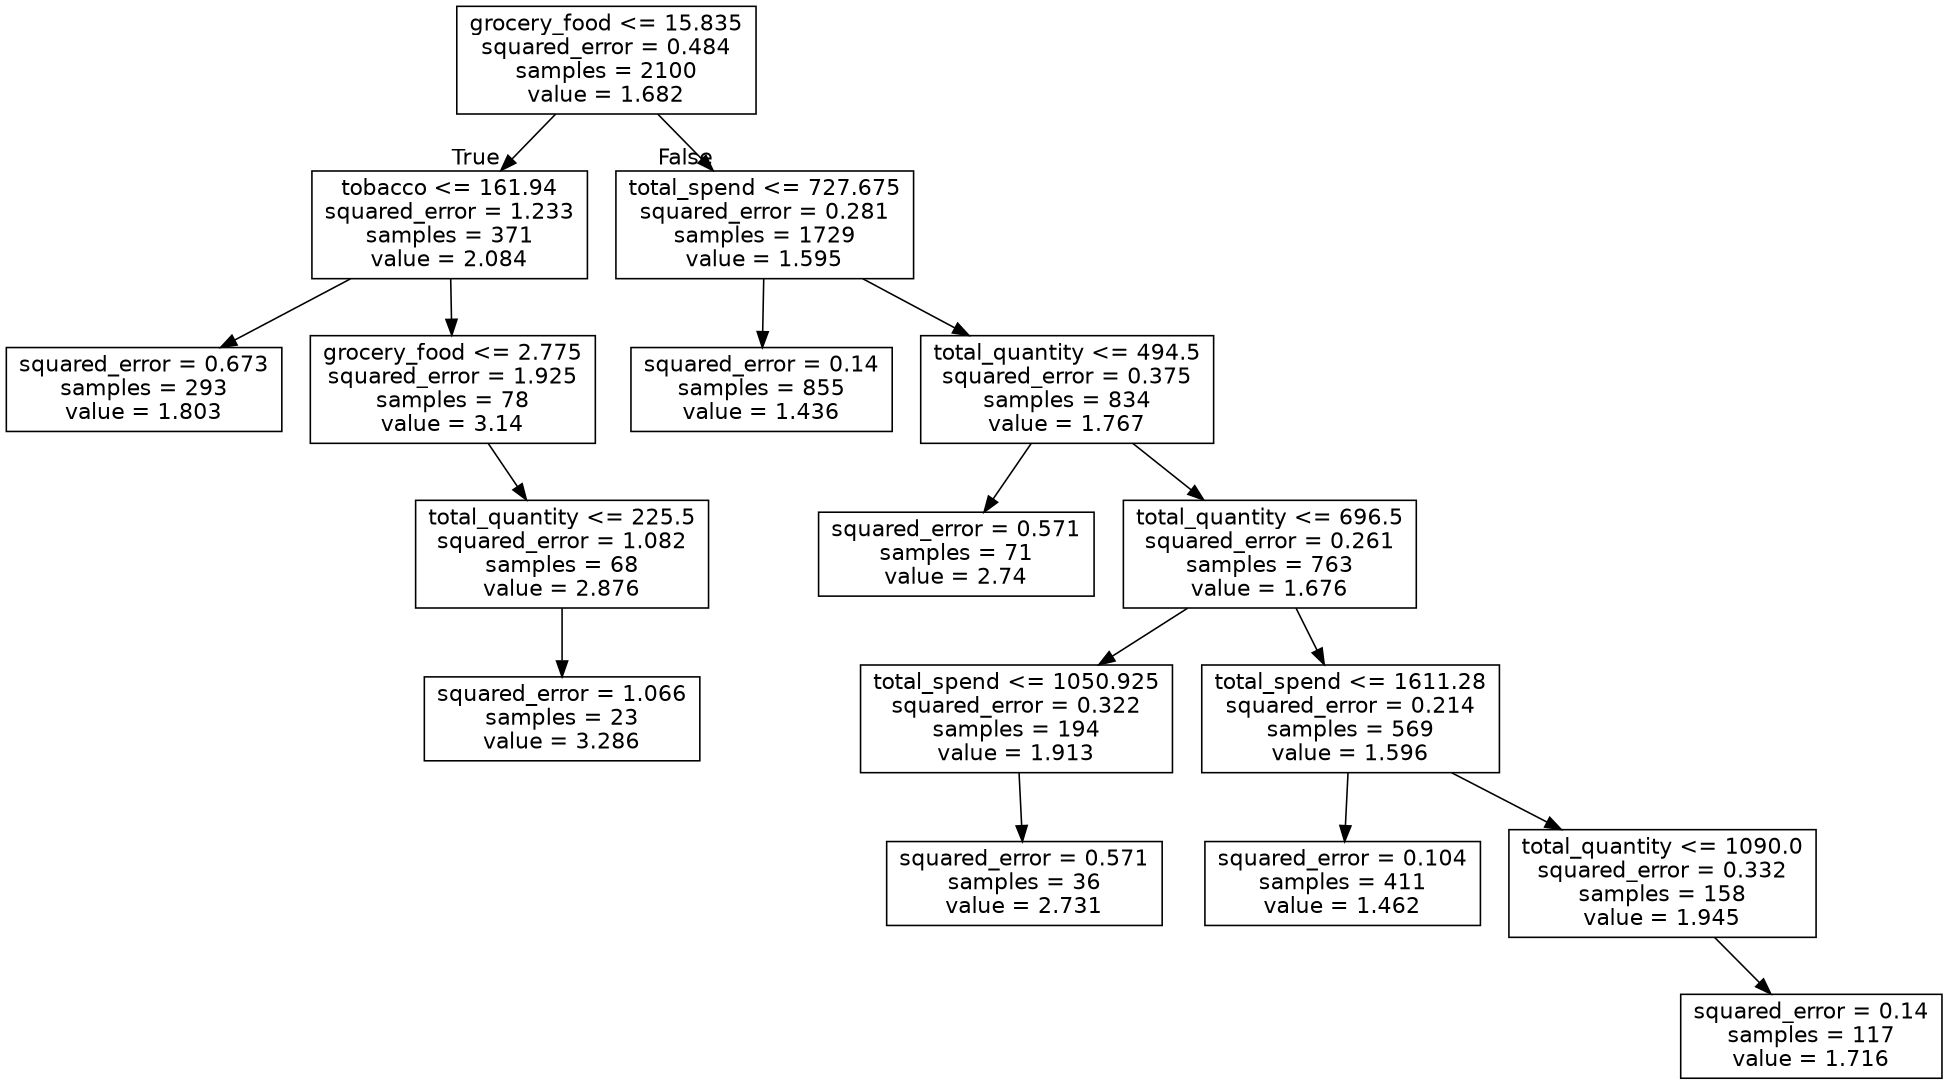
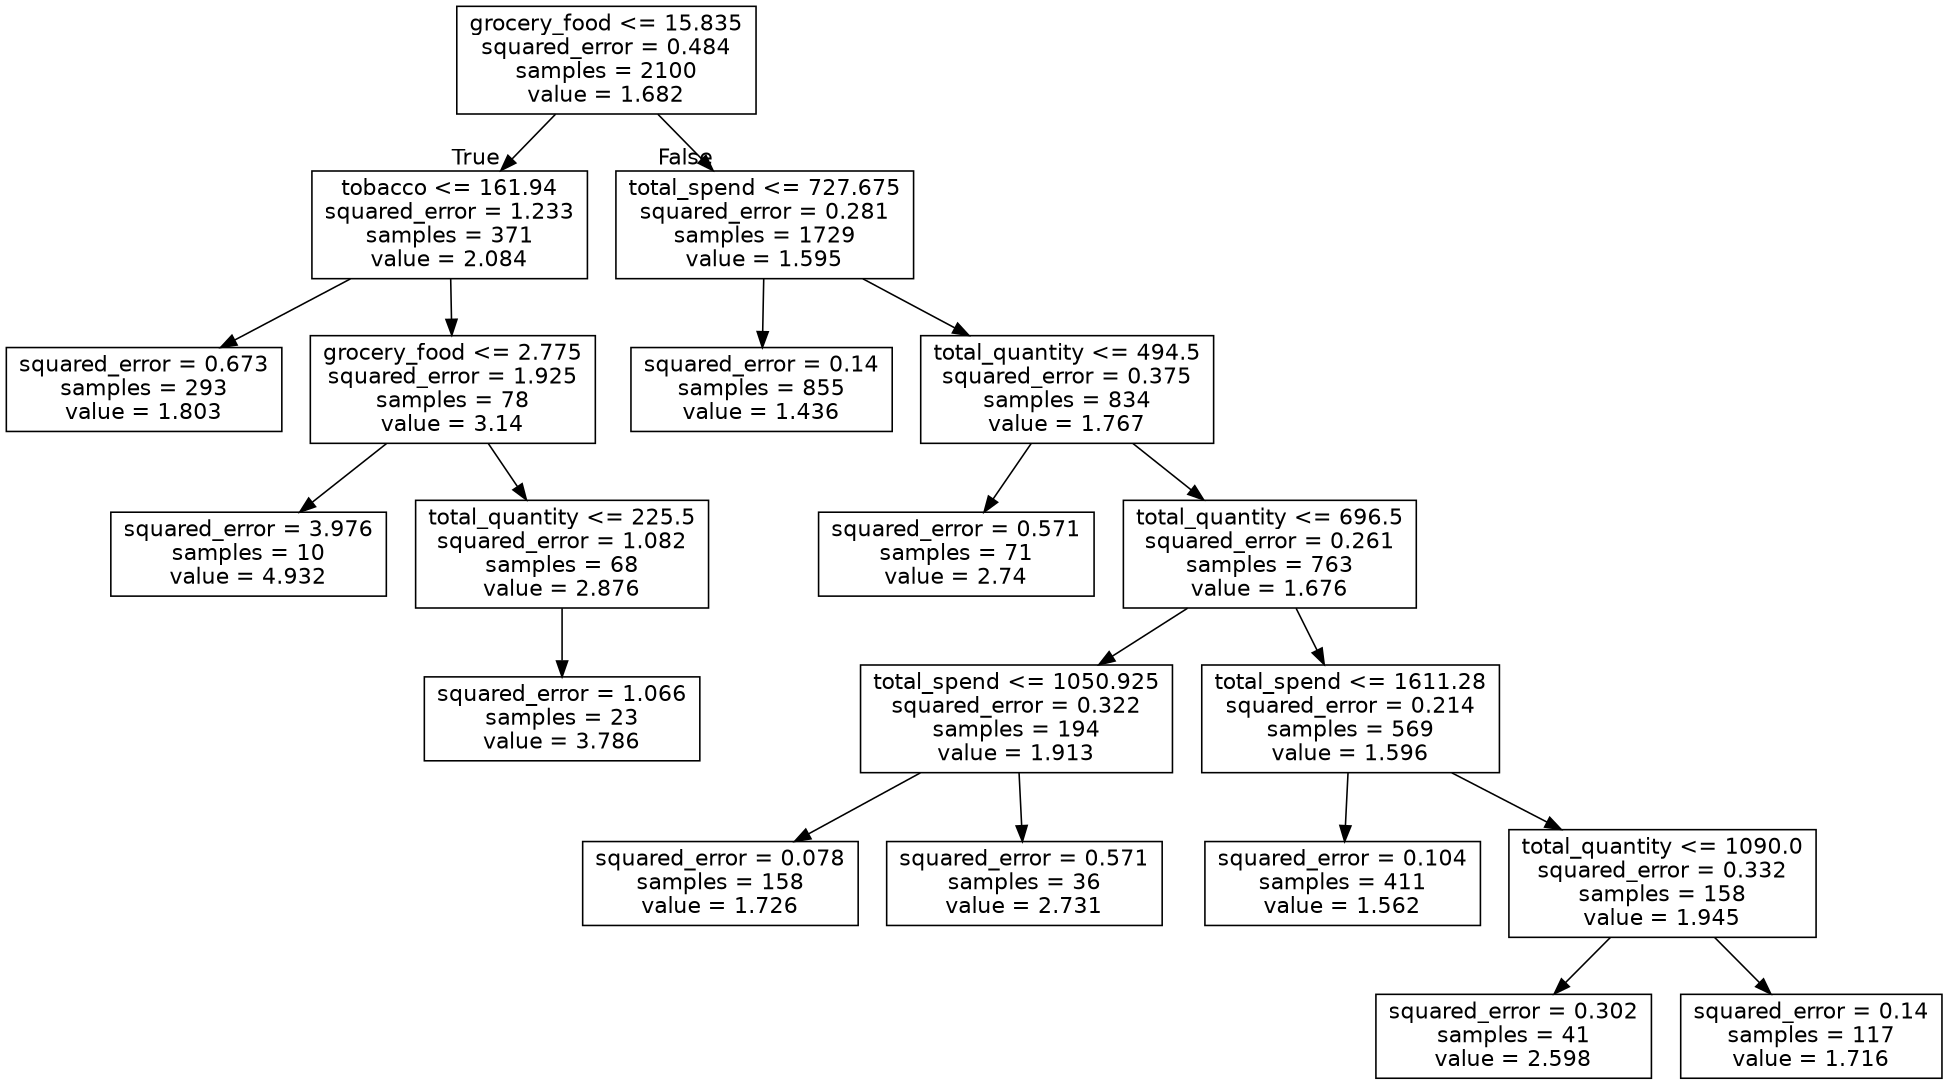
node "squared_error = 3.976 samples = 10 value = 4.932": added
node "squared_error = 1.066 samples = 23 value = 3.286": label "squared_error = 1.066 samples = 23 value = 3.286" -> "squared_error = 1.066 samples = 23 value = 3.786"
node "squared_error = 0.078 samples = 158 value = 1.726": added
node "squared_error = 0.104 samples = 411 value = 1.462": label "squared_error = 0.104 samples = 411 value = 1.462" -> "squared_error = 0.104 samples = 411 value = 1.562"
node "squared_error = 0.302 samples = 41 value = 2.598": added
